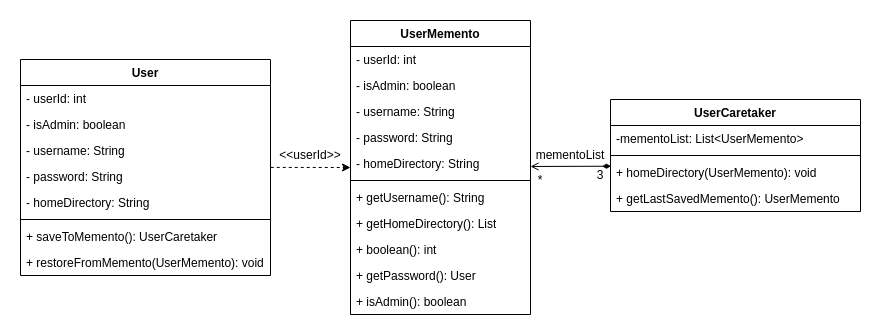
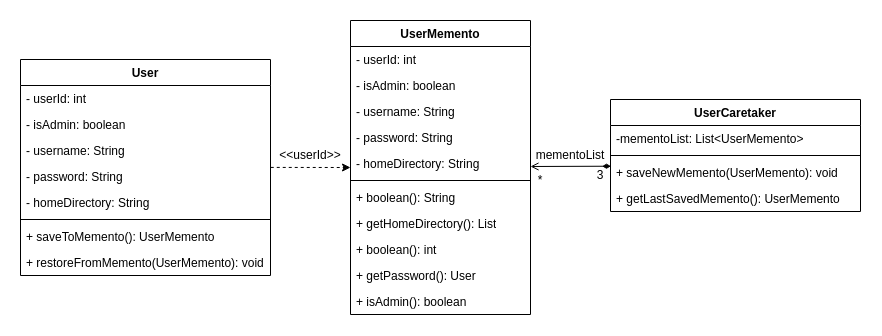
node "+ homeDirectory(UserMemento): void": label "+ homeDirectory(UserMemento): void" -> "+ saveNewMemento(UserMemento): void"
node "+ getUsername(): String": label "+ getUsername(): String" -> "+ boolean(): String"
node "+ saveToMemento(): UserCaretaker": label "+ saveToMemento(): UserCaretaker" -> "+ saveToMemento(): UserMemento"
